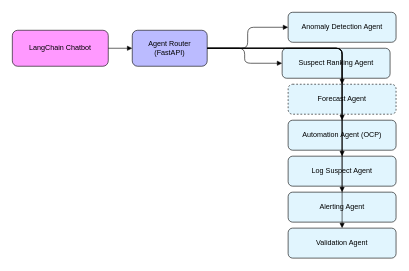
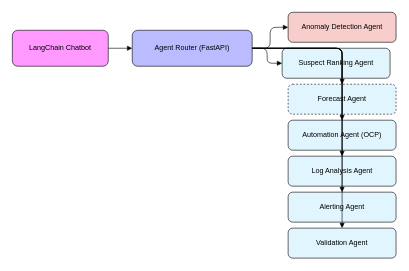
node "Anomaly Detection Agent": fillcolor #e1f5fe -> #f8cecc
node "Agent Router (FastAPI)": size 75x36 -> 120x36
node "Log Suspect Agent": label "Log Suspect Agent" -> "Log Analysis Agent"
